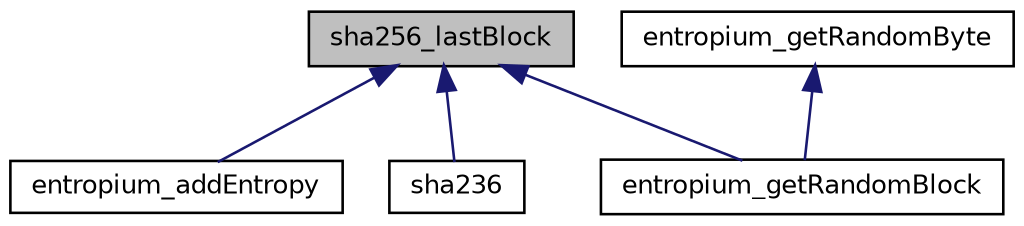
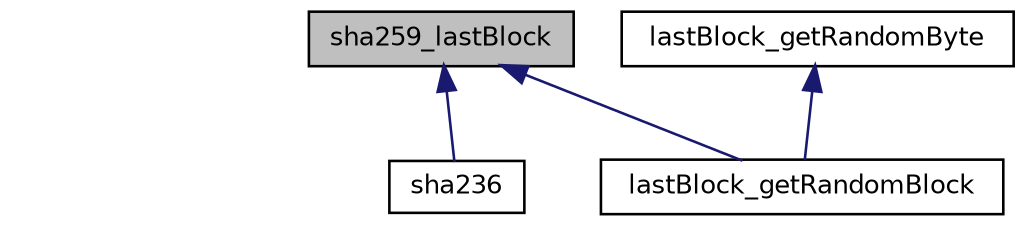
node "sha256_lastBlock": label "sha256_lastBlock" -> "sha259_lastBlock"
node "entropium_getRandomByte": label "entropium_getRandomByte" -> "lastBlock_getRandomByte"
node "entropium_addEntropy": removed
node "entropium_getRandomBlock": label "entropium_getRandomBlock" -> "lastBlock_getRandomBlock"
